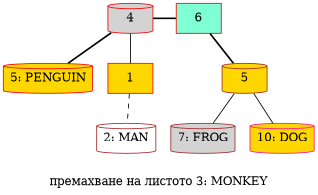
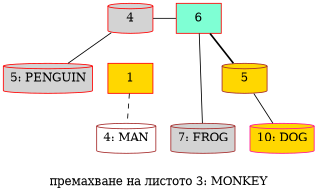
edge "4" -- "6": style bold -> solid
edge "4" -- "5: PENGUIN": style bold -> solid
edge "4" -- "1": removed
node "5: PENGUIN": fillcolor gold -> lightgrey
edge "5" -- "7: FROG": now "6" -- "7: FROG"
node "2: MAN": label "2: MAN" -> "4: MAN"
